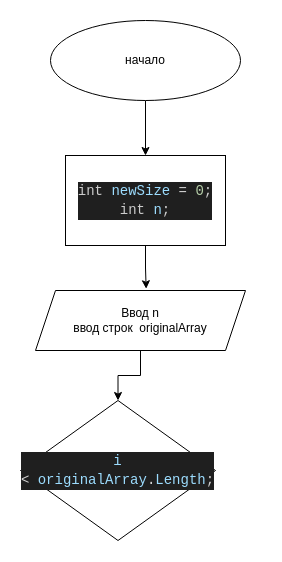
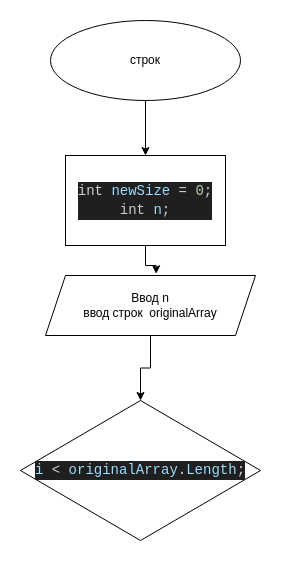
node "начало": label "начало" -> "строк"
node "Ввод n ввод строк originalArray": moved (141, 321) -> (151, 306)
node "i < originalArray.Length;": size 195x140 -> 240x140
